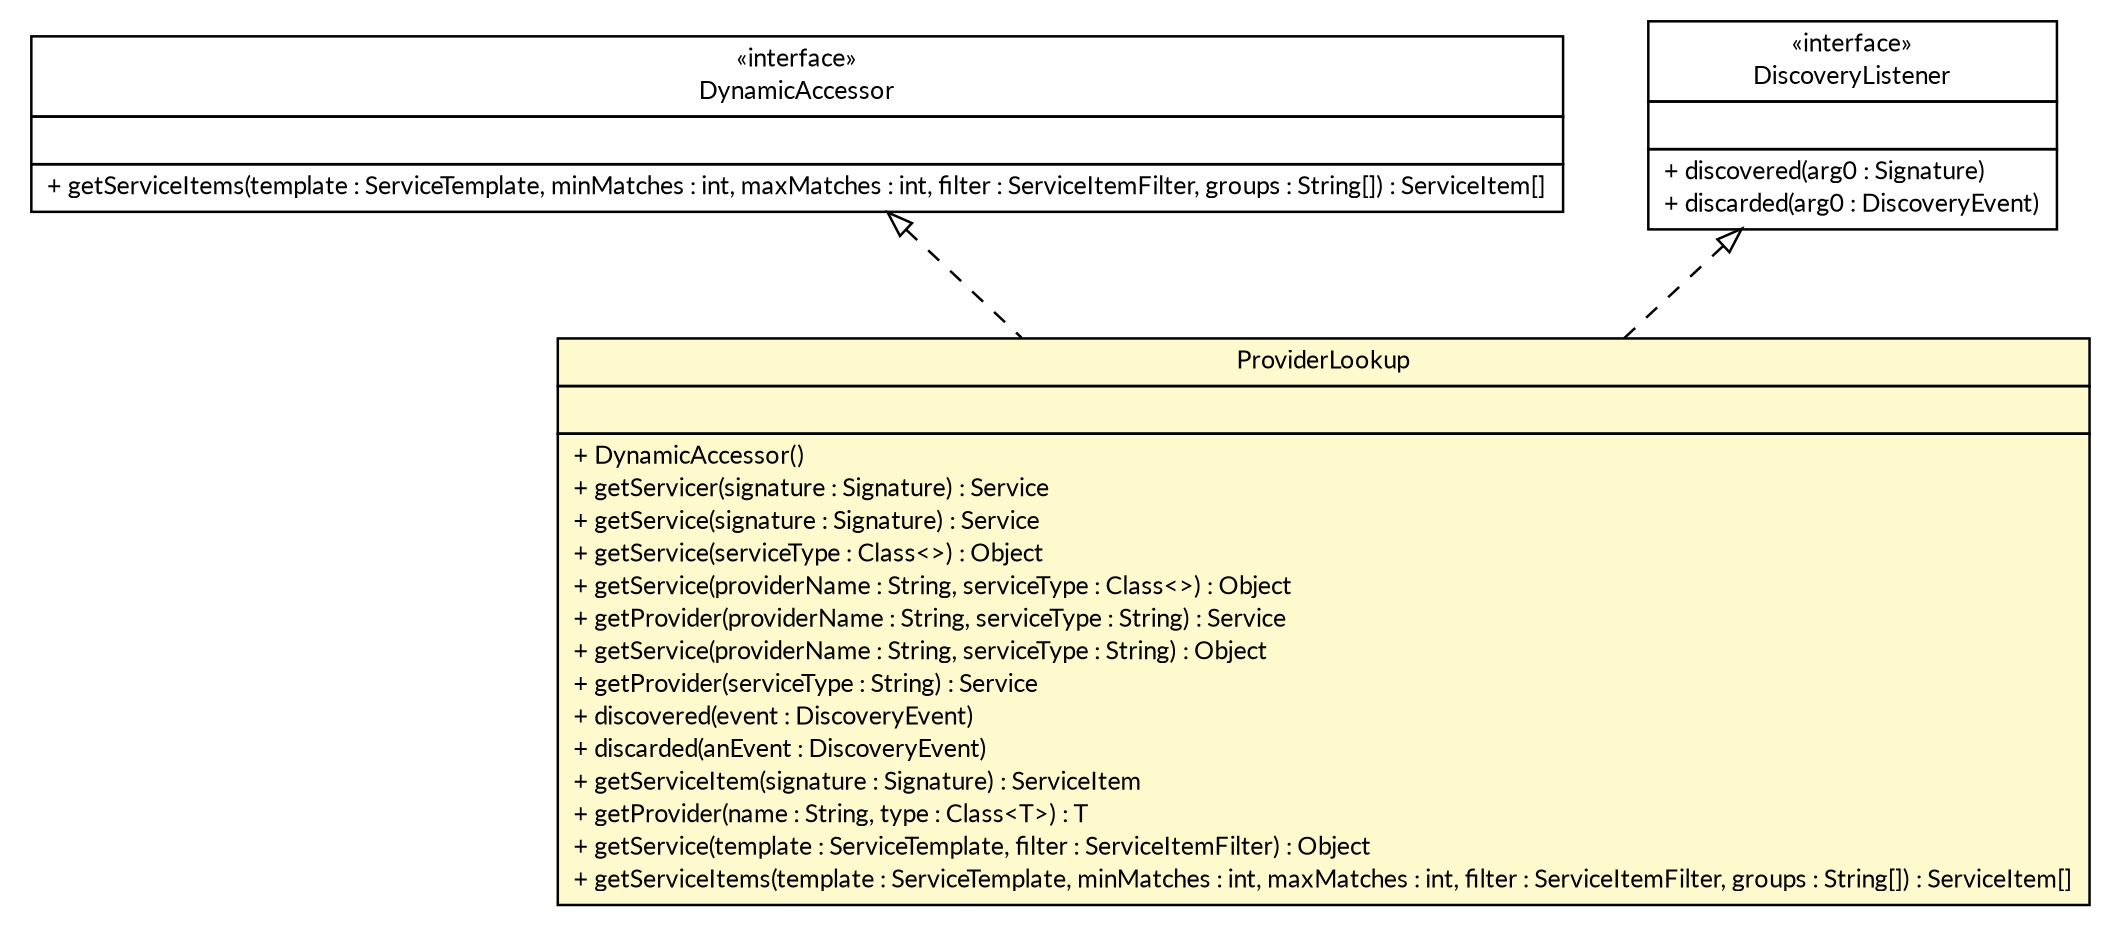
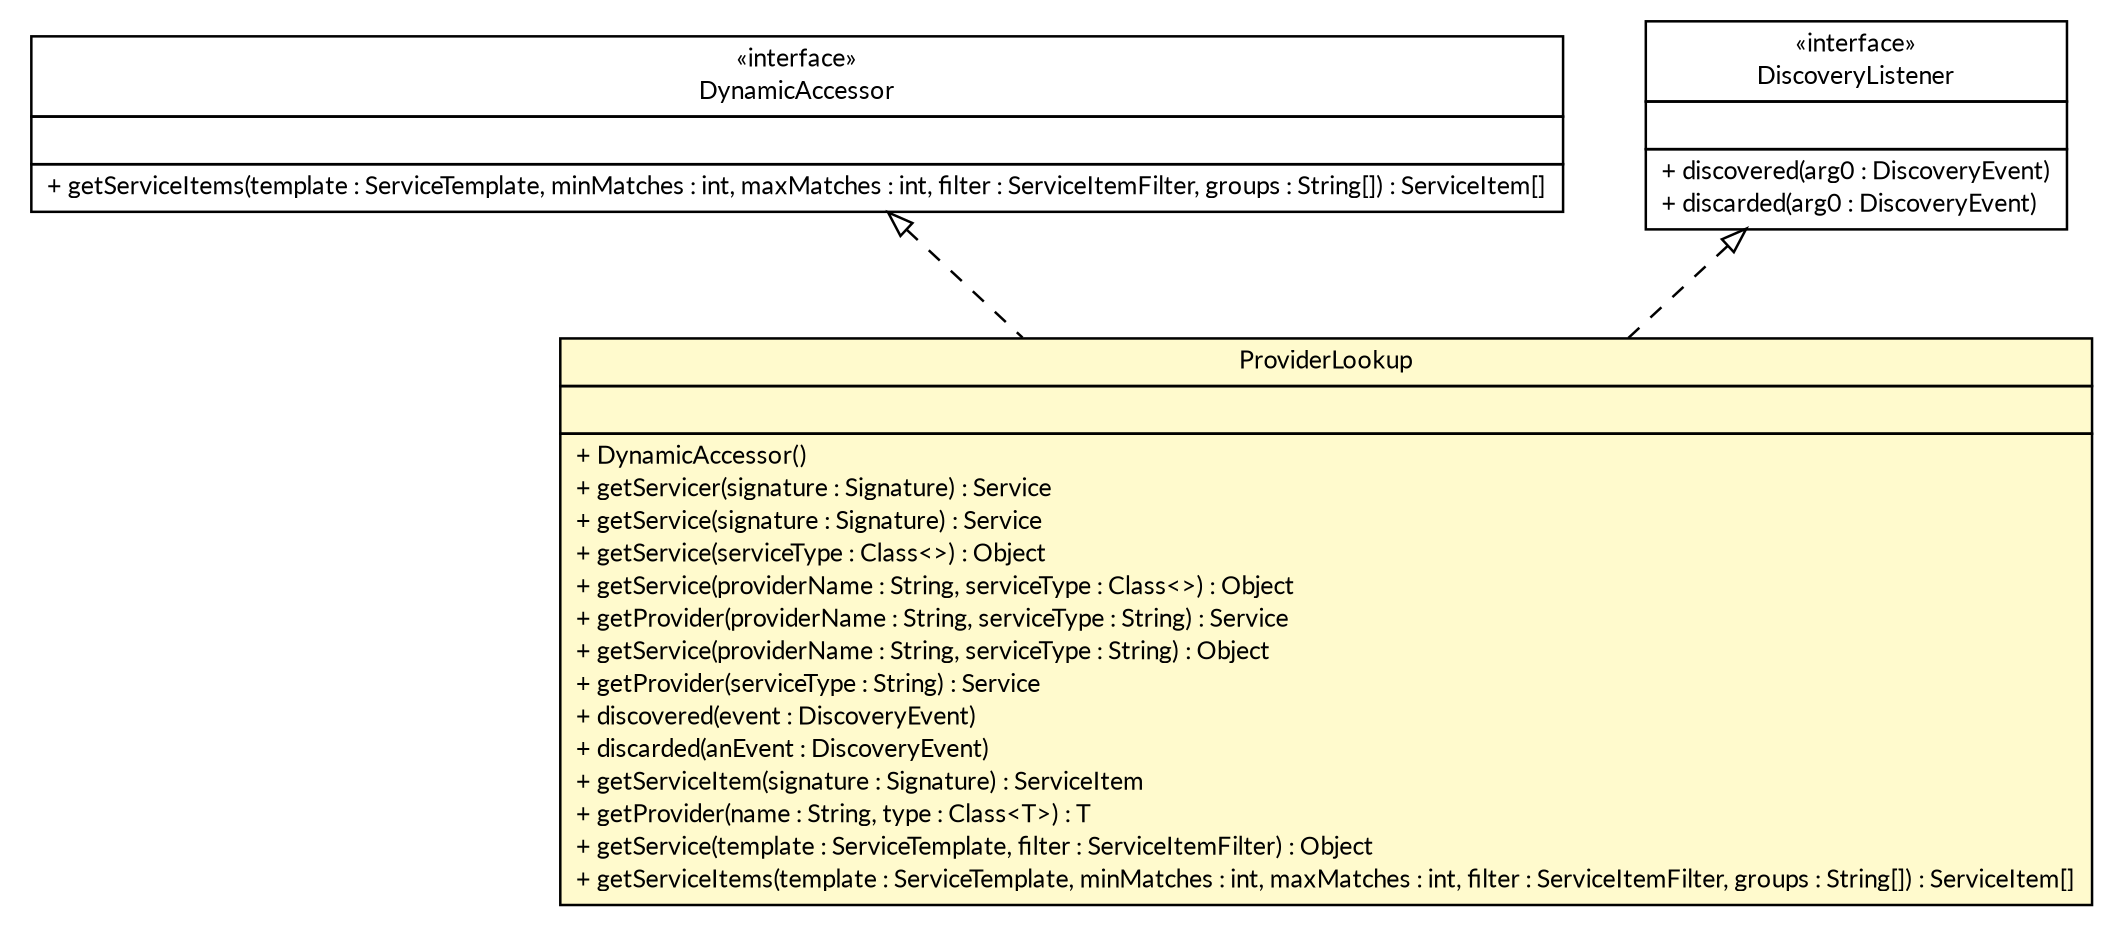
node "DiscoveryListener": text "+ discovered(arg0 : Signature)" -> "+ discovered(arg0 : DiscoveryEvent)"
